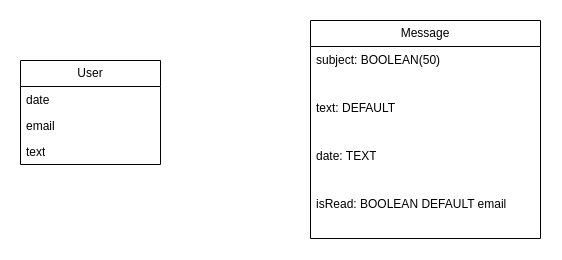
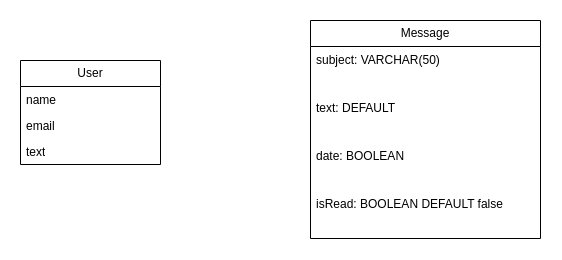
node "subject: BOOLEAN(50)": label "subject: BOOLEAN(50)" -> "subject: VARCHAR(50)"
node "date": label "date" -> "name"
node "date: TEXT": label "date: TEXT" -> "date: BOOLEAN"
node "isRead: BOOLEAN DEFAULT email": label "isRead: BOOLEAN DEFAULT email" -> "isRead: BOOLEAN DEFAULT false"
